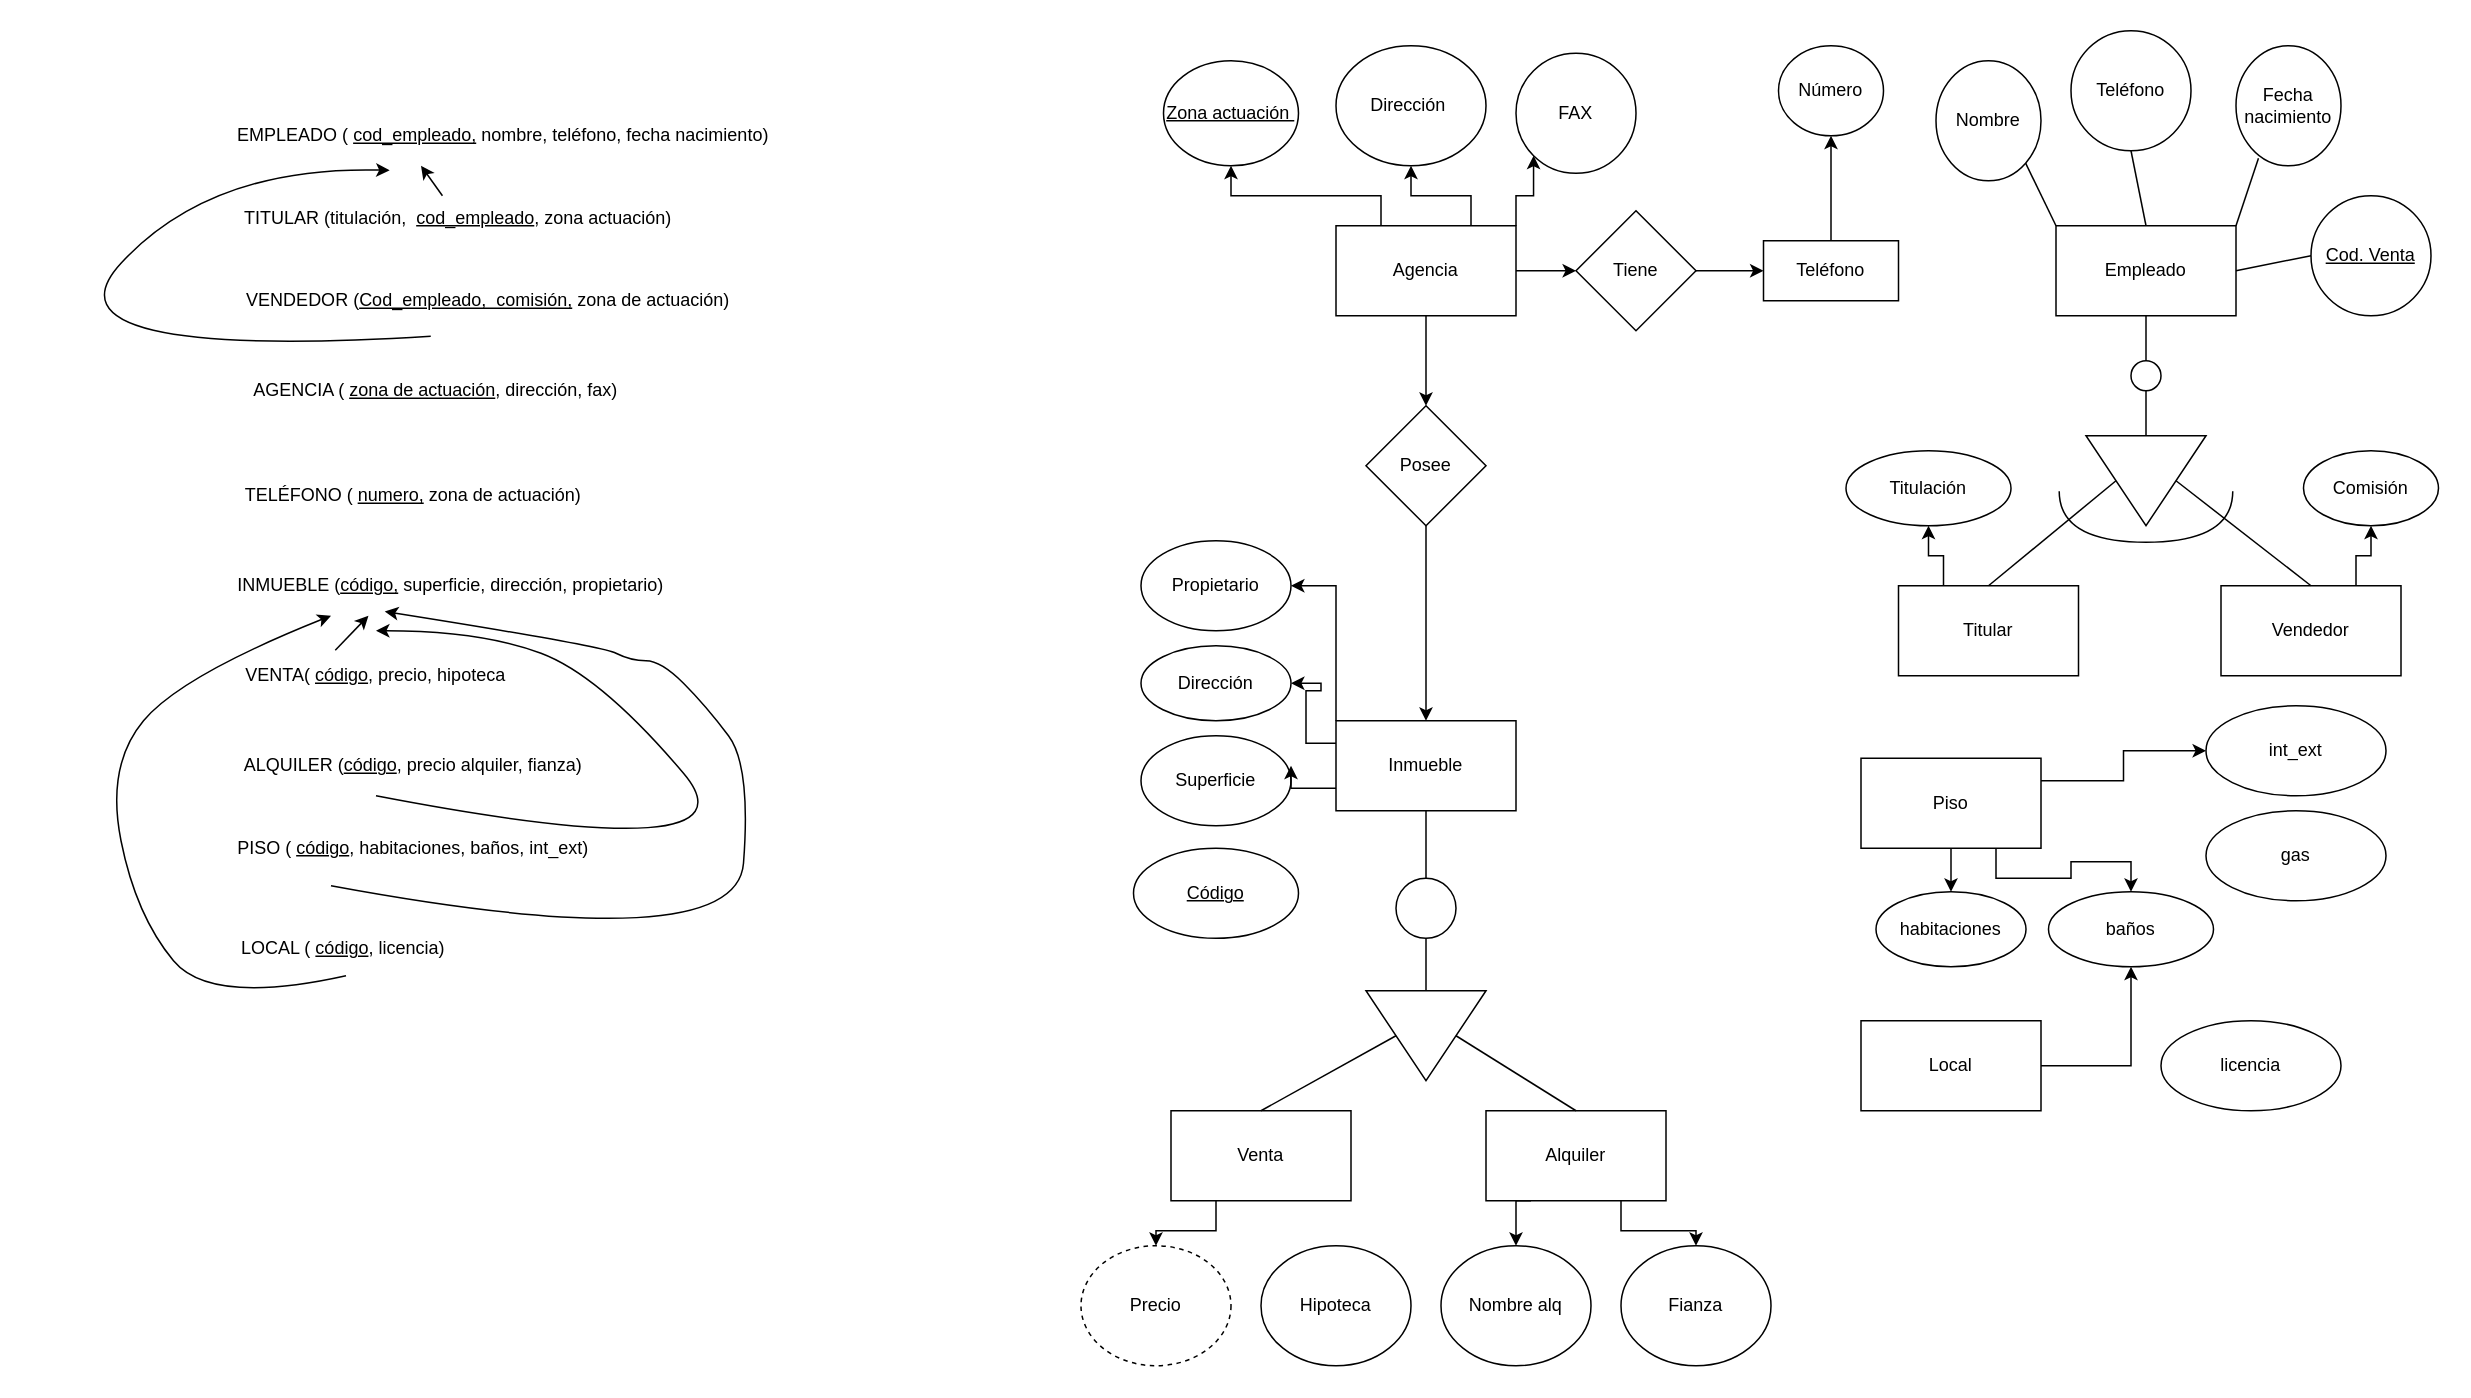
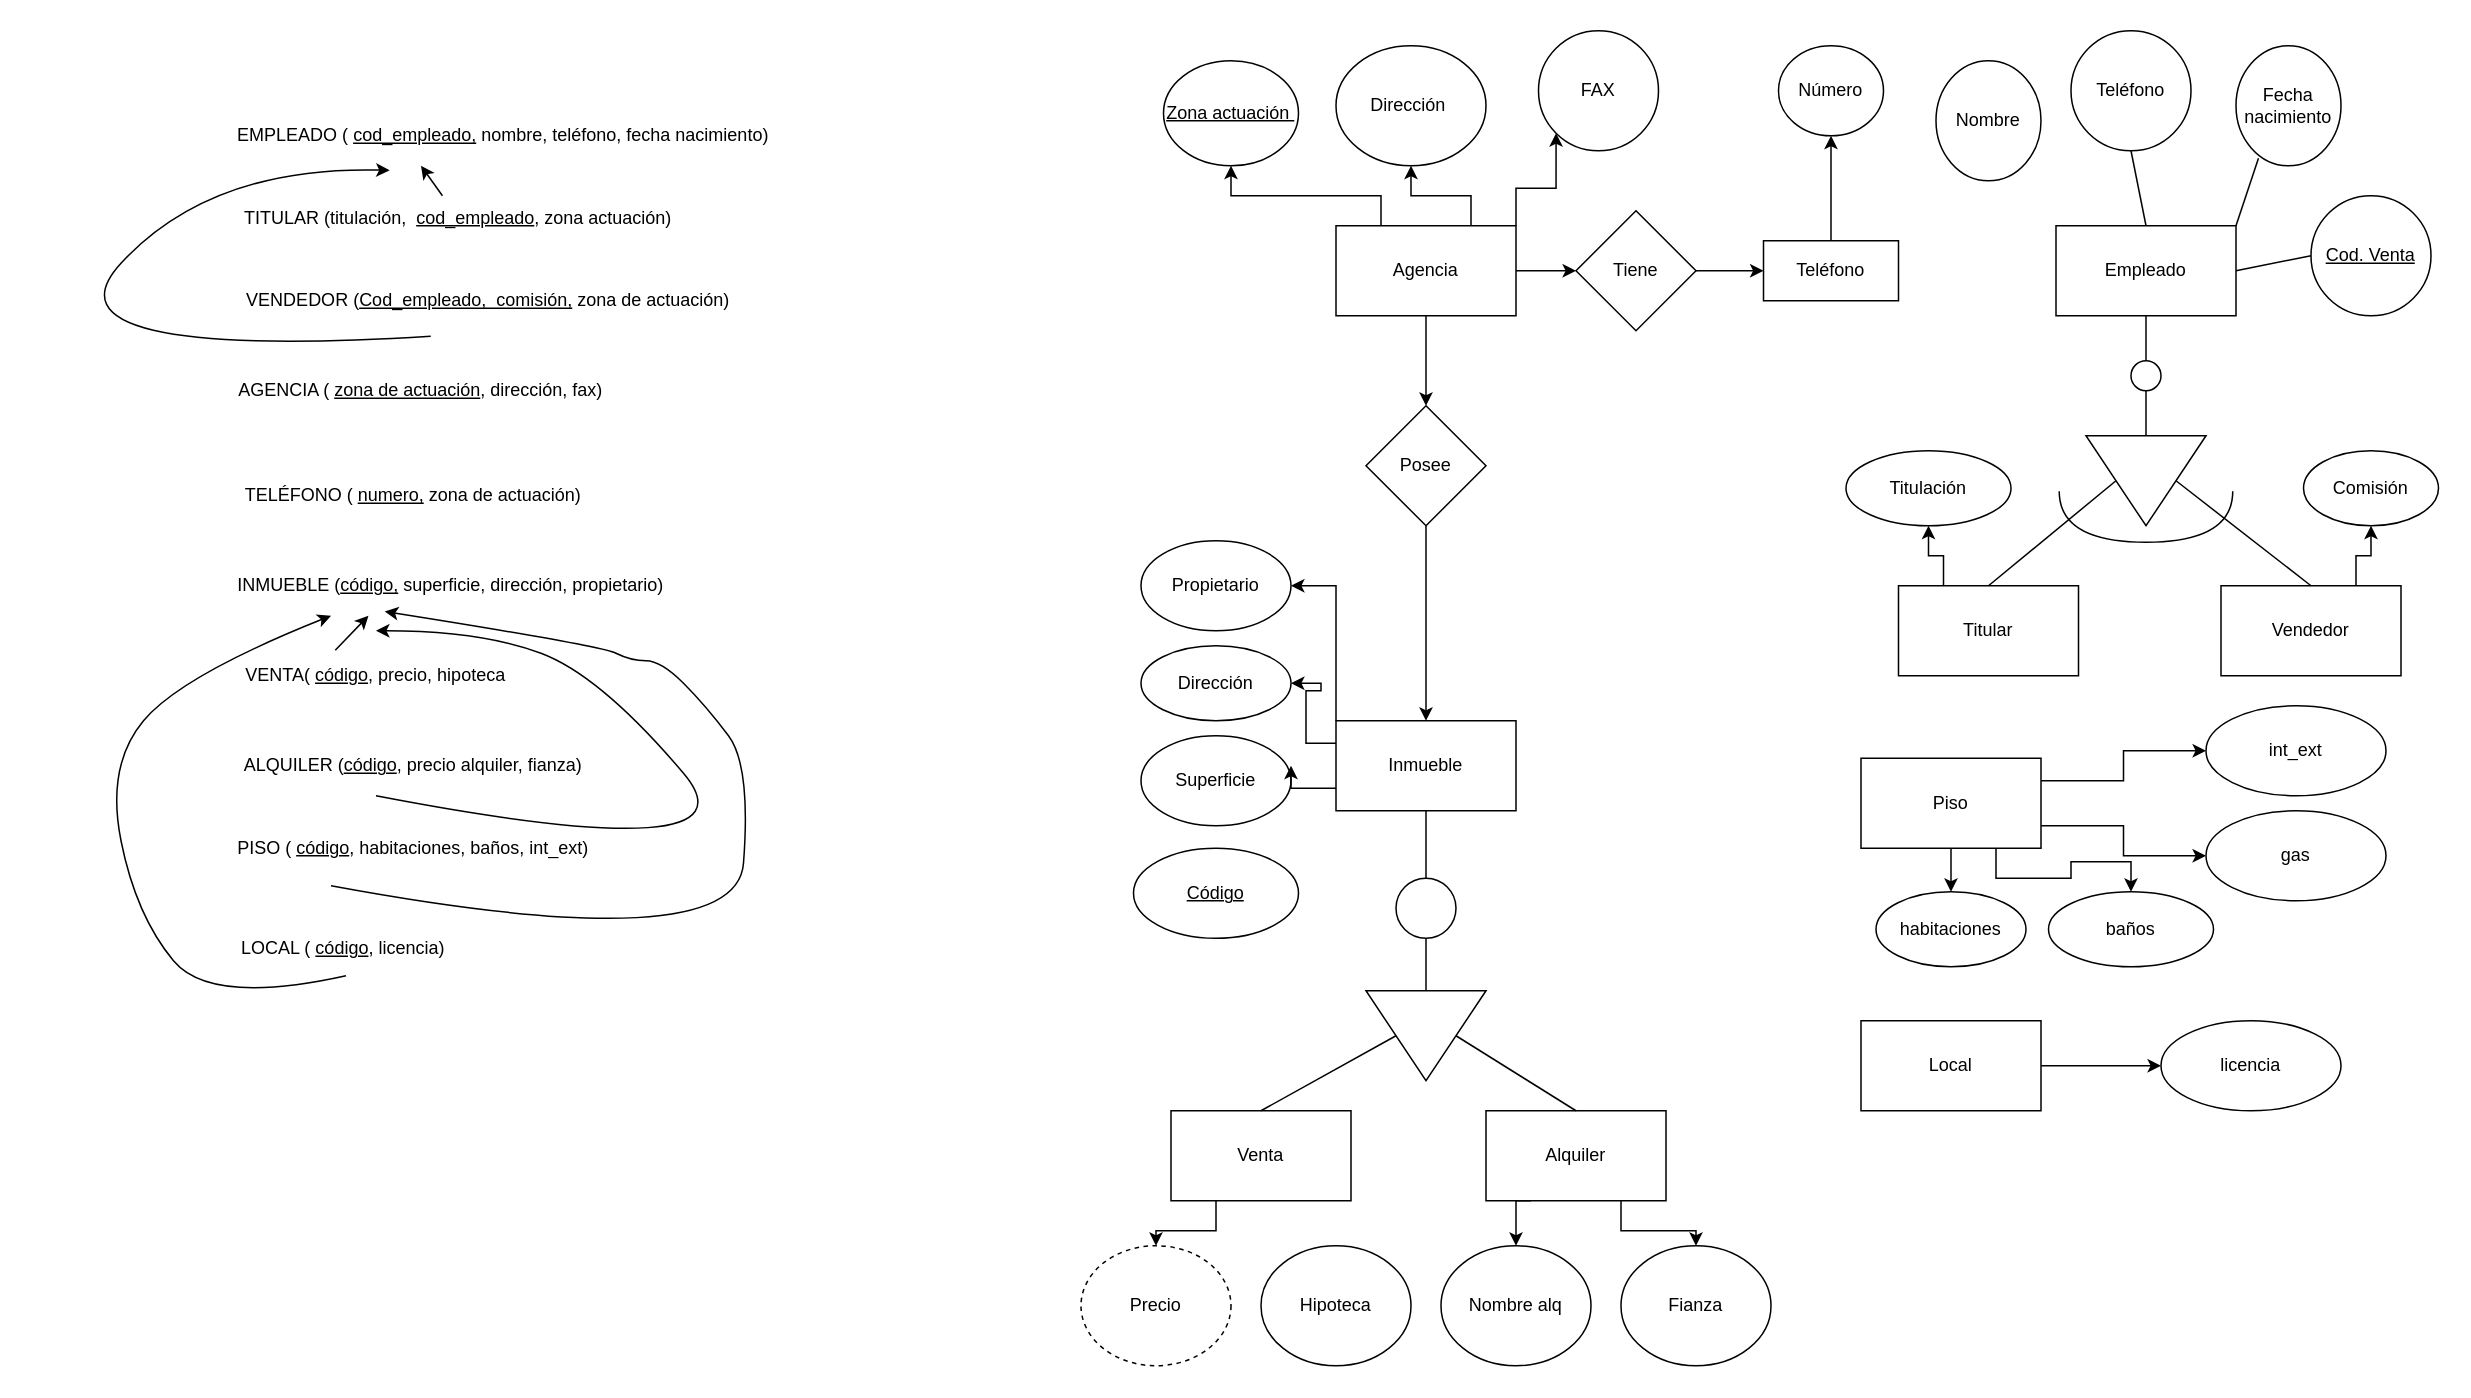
node "FAX": moved (1576, 113) -> (1598, 91)
edge "Nombre" -- "Empleado": removed
node "AGENCIA ( zona de actuación, dirección, fax)": moved (436, 391) -> (421, 391)
edge "Piso" -> "gas": added
edge "Local" -> "baños": now "Local" -> "licencia"
